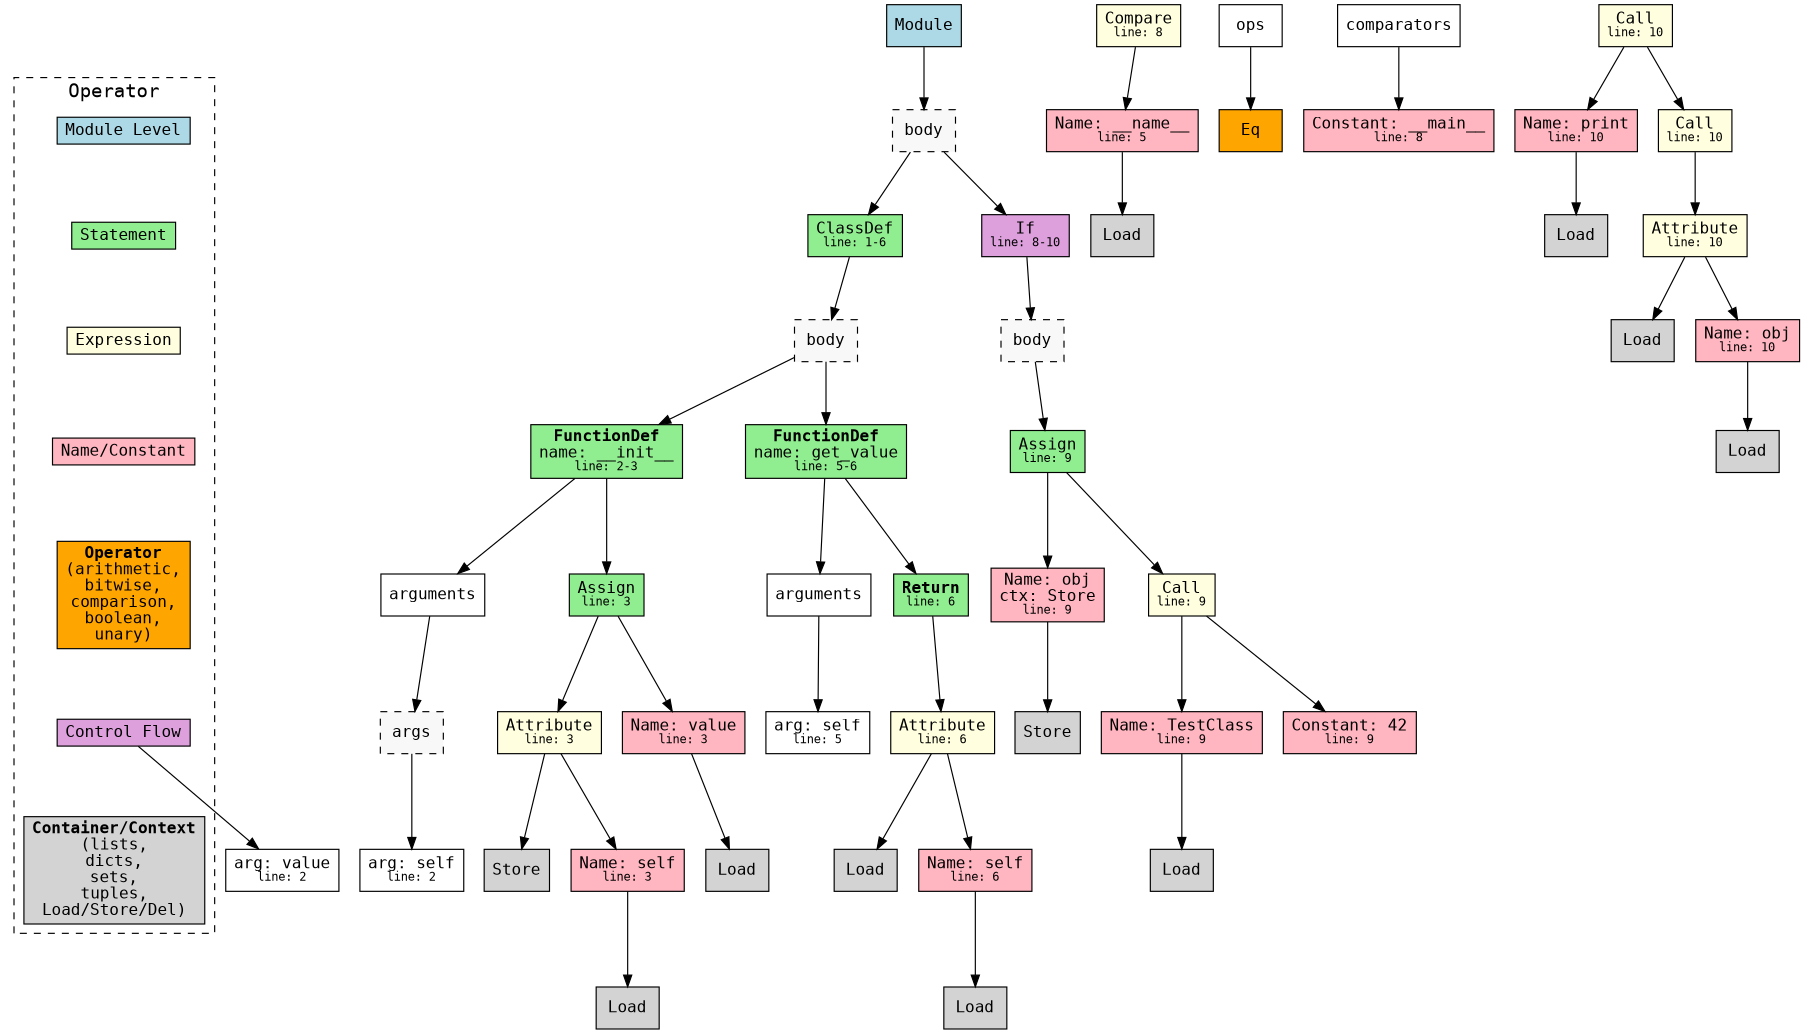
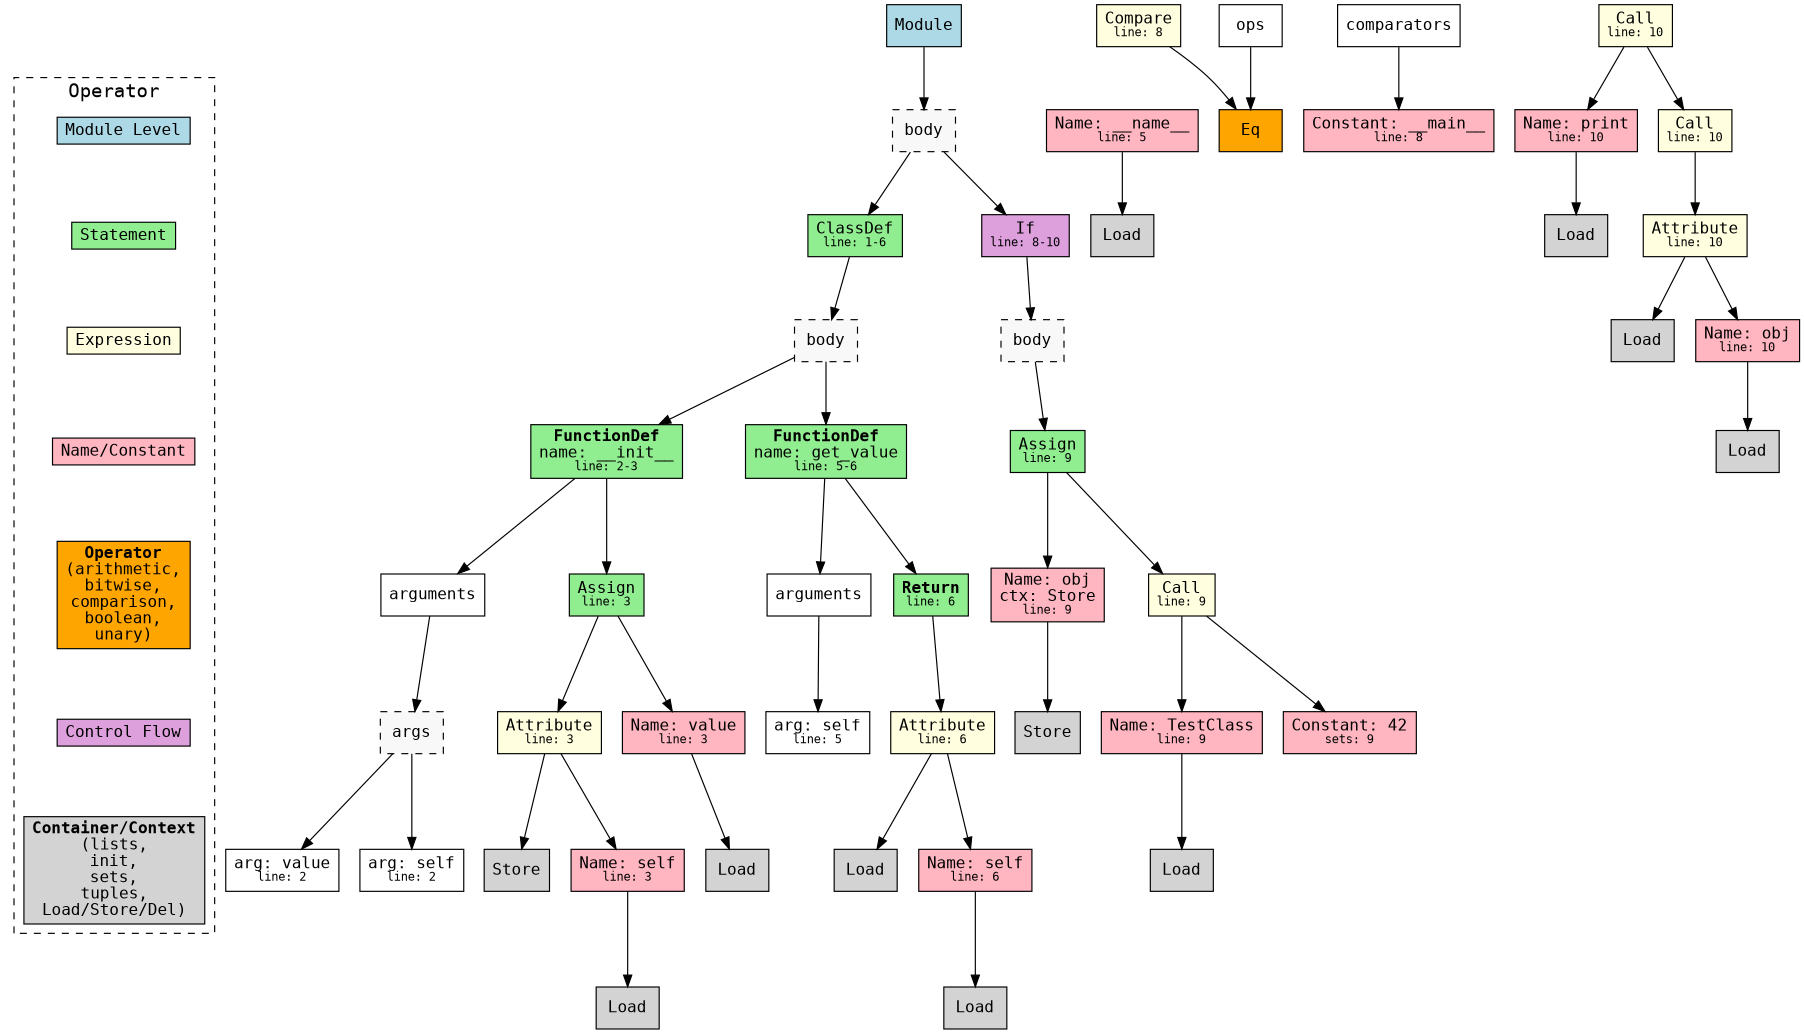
edge "Compare" -> "Name: __name__": now "Compare" -> "Eq"
node "Constant: 42": text "line: 9" -> "sets: 9"
edge "Control Flow" -> "arg: value": now "args" -> "arg: value"
node "Container/Context": text "dicts," -> "init,"
